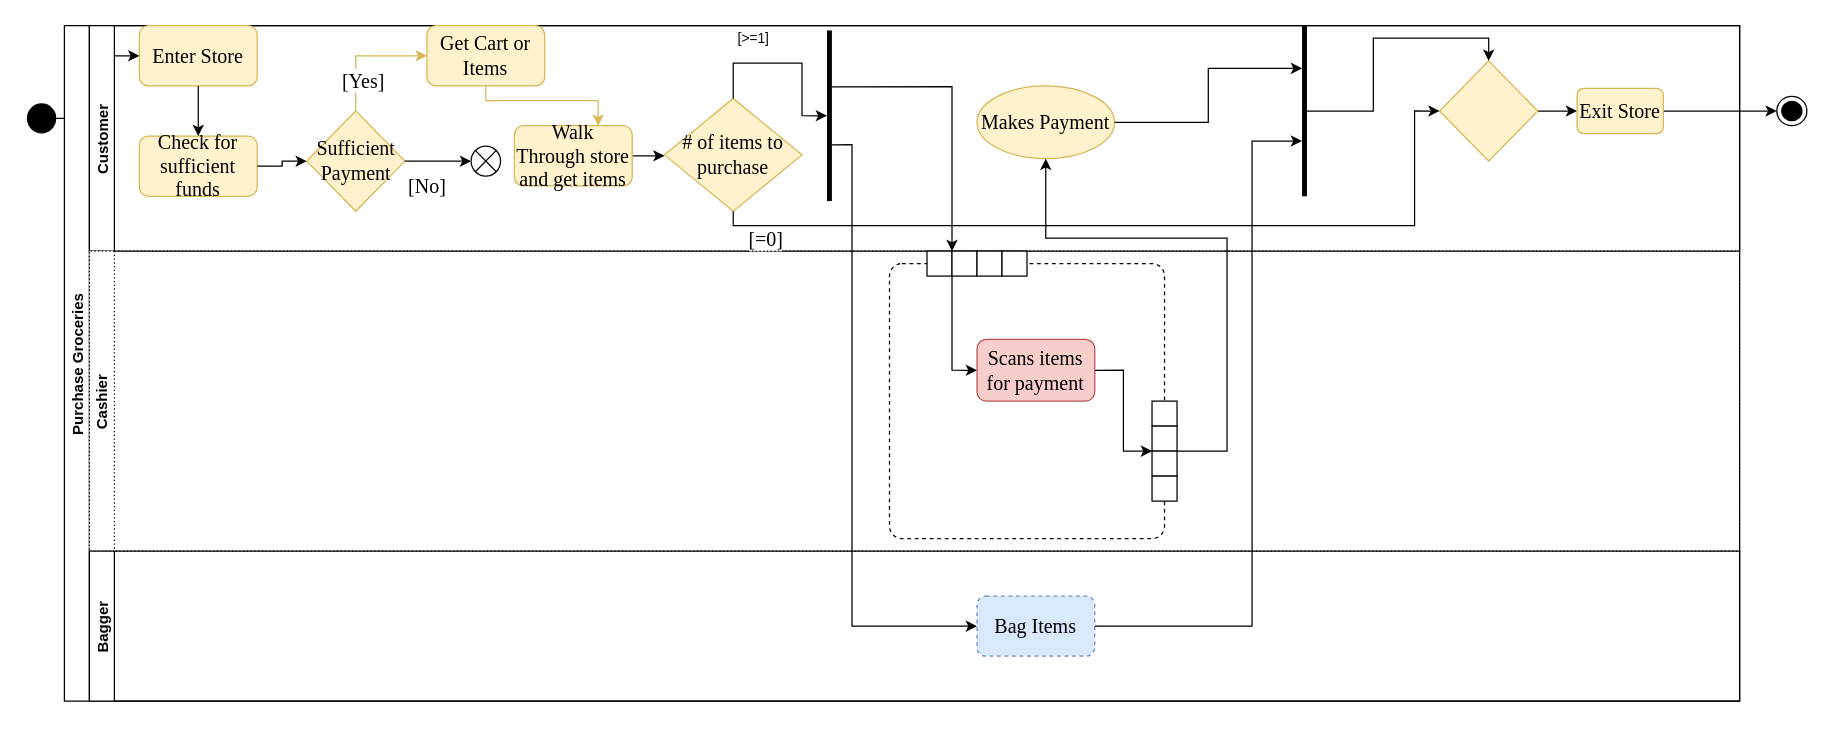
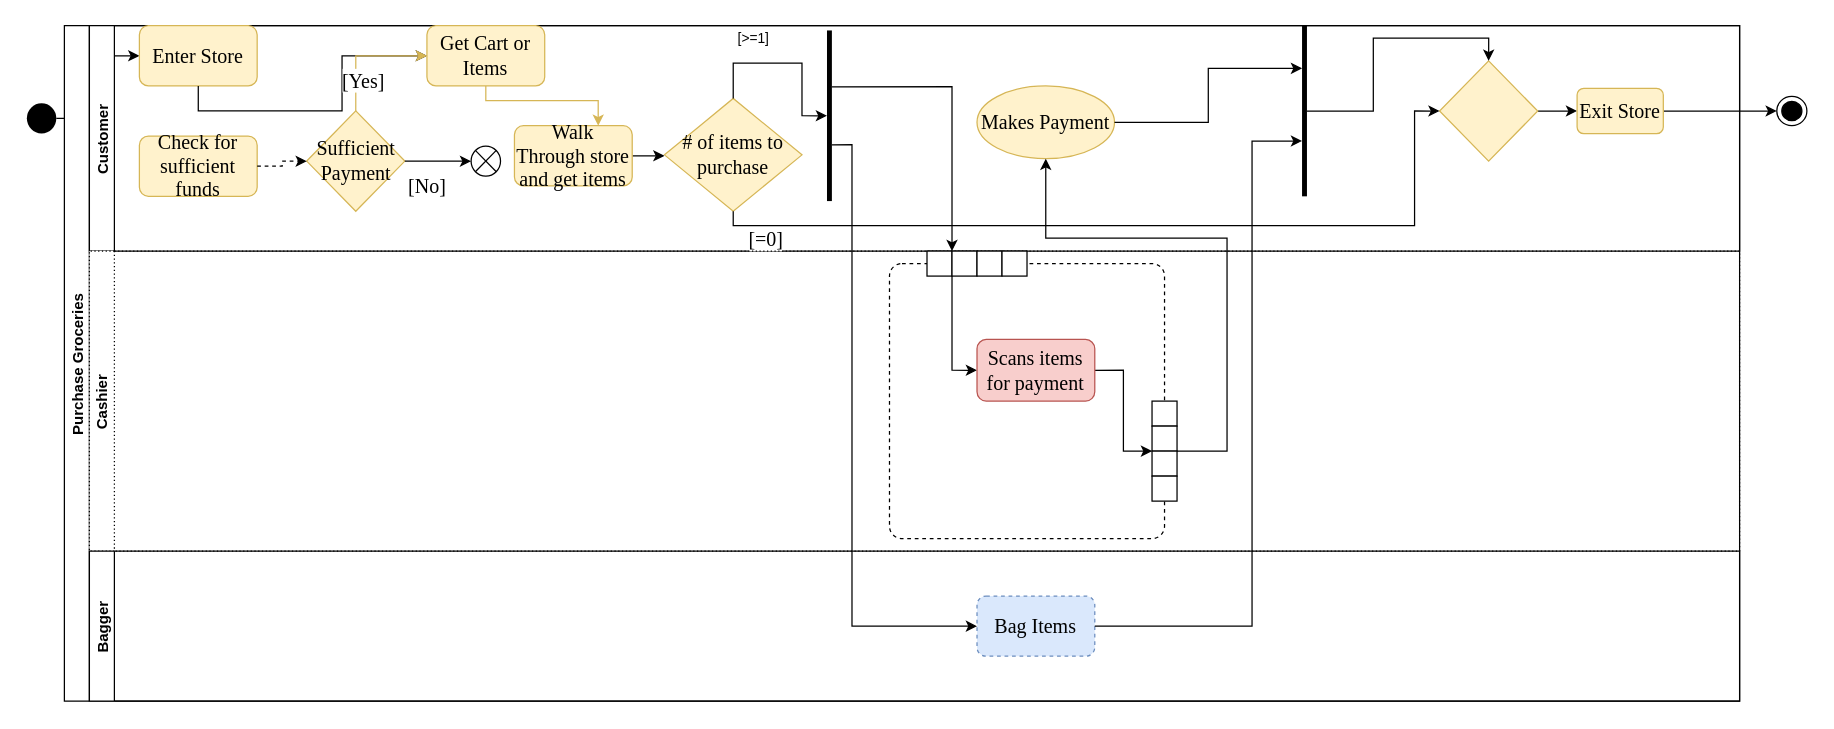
edge "Enter Store" -> "Check for sufficient funds": now "Enter Store" -> "Get Cart or Items"
edge "Check for sufficient funds" -> "Sufficient Payment": style solid -> dashed
